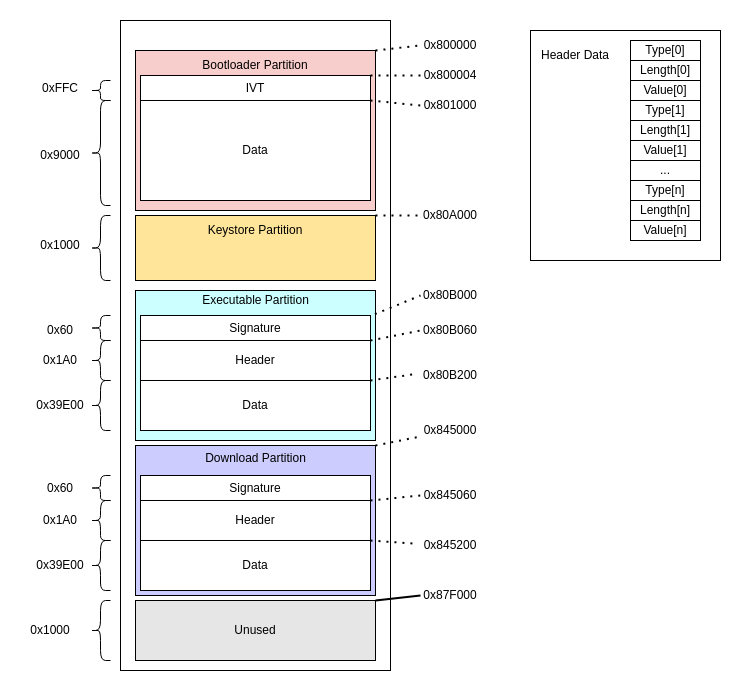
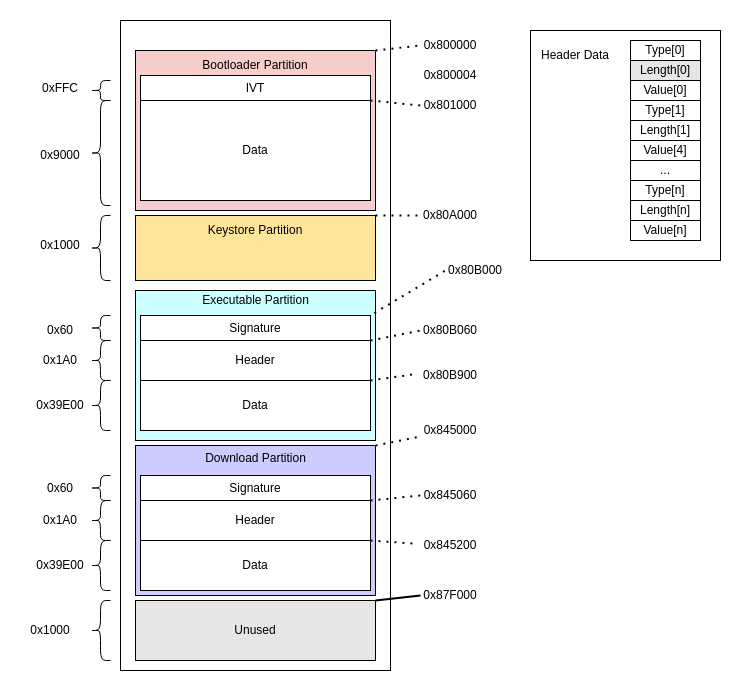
node "Length[0]": fillcolor #ffffff -> #e6e6e6
edge "0x800004" -- "IVT": removed
node "Value[1]": label "Value[1]" -> "Value[4]"
node "0x80B000": moved (451, 296) -> (476, 271)
node "0x80B200": label "0x80B200" -> "0x80B900"
